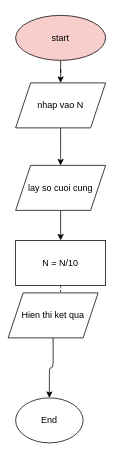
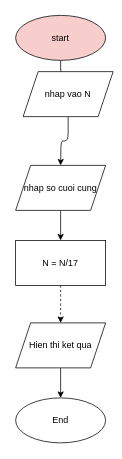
node "nhap vao N": moved (60, 105) -> (68, 94)
node "lay so cuoi cung": label "lay so cuoi cung" -> "nhap so cuoi cung"
node "N = N/10": label "N = N/10" -> "N = N/17"
node "Hien thi ket qua": moved (53, 315) -> (60, 345)
node "End": size 68x45 -> 90x45
